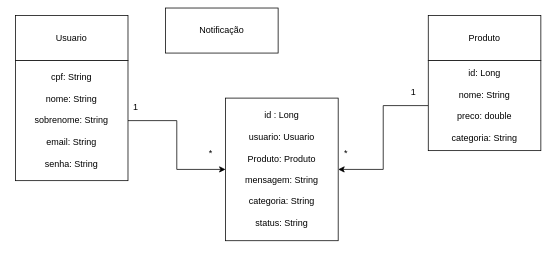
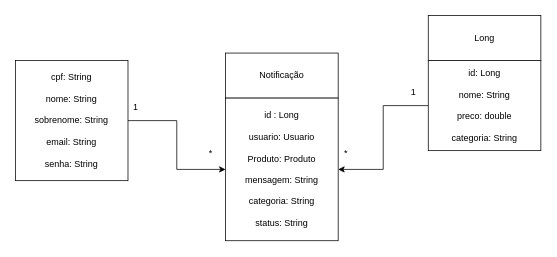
node "Notificação": moved (222, 30) -> (282, 75)
node "Usuario": removed
node "Produto": label "Produto" -> "Long"
